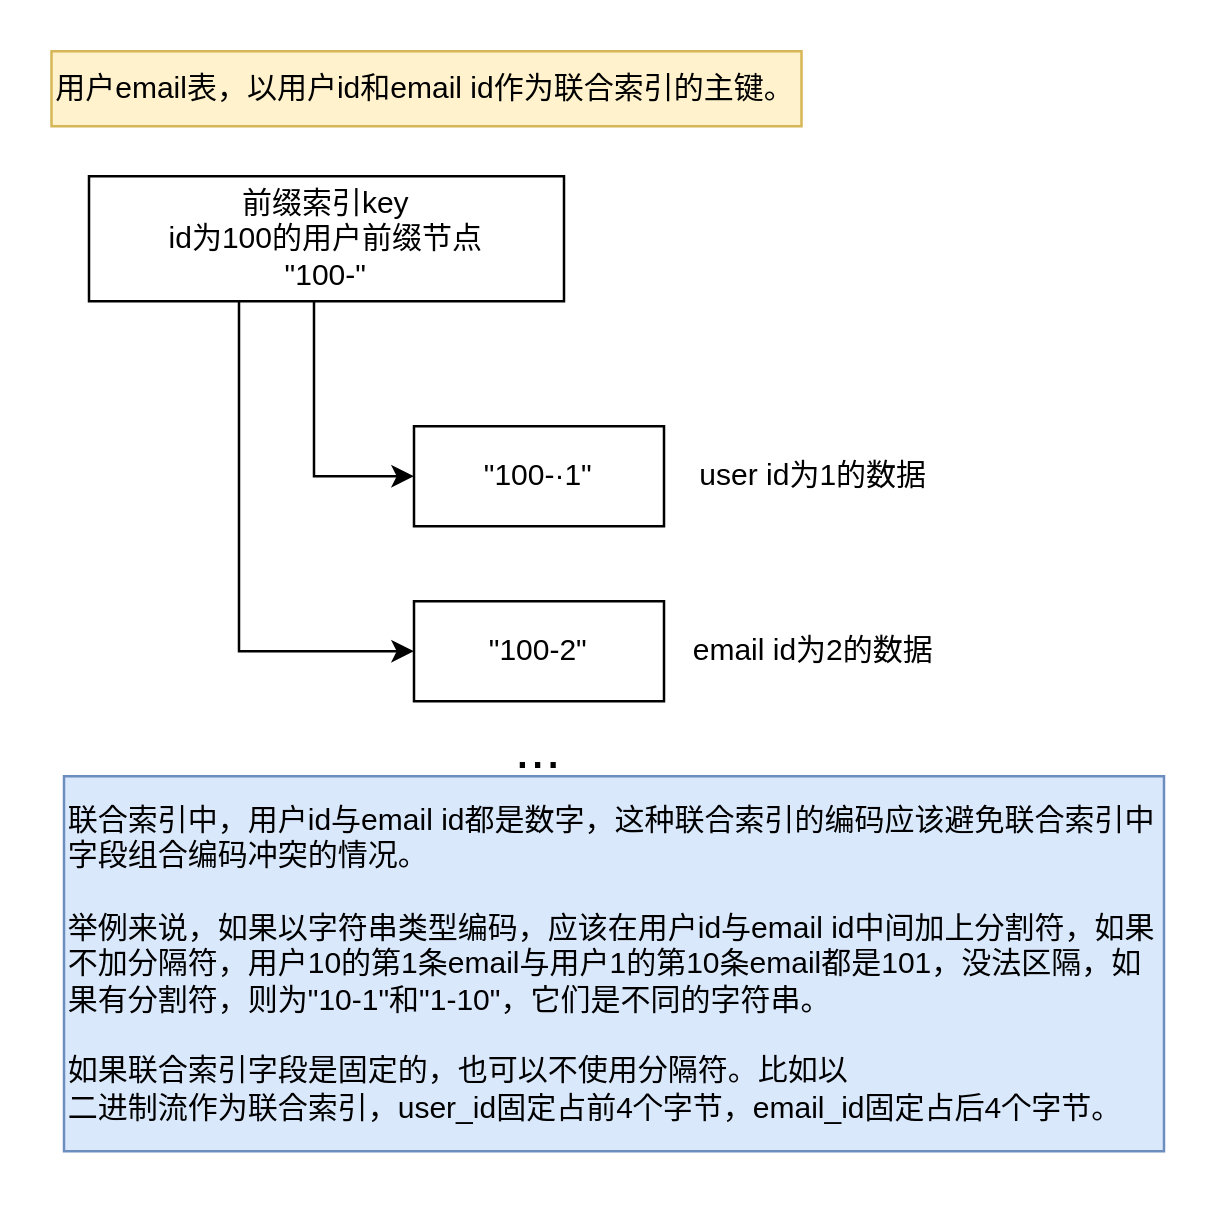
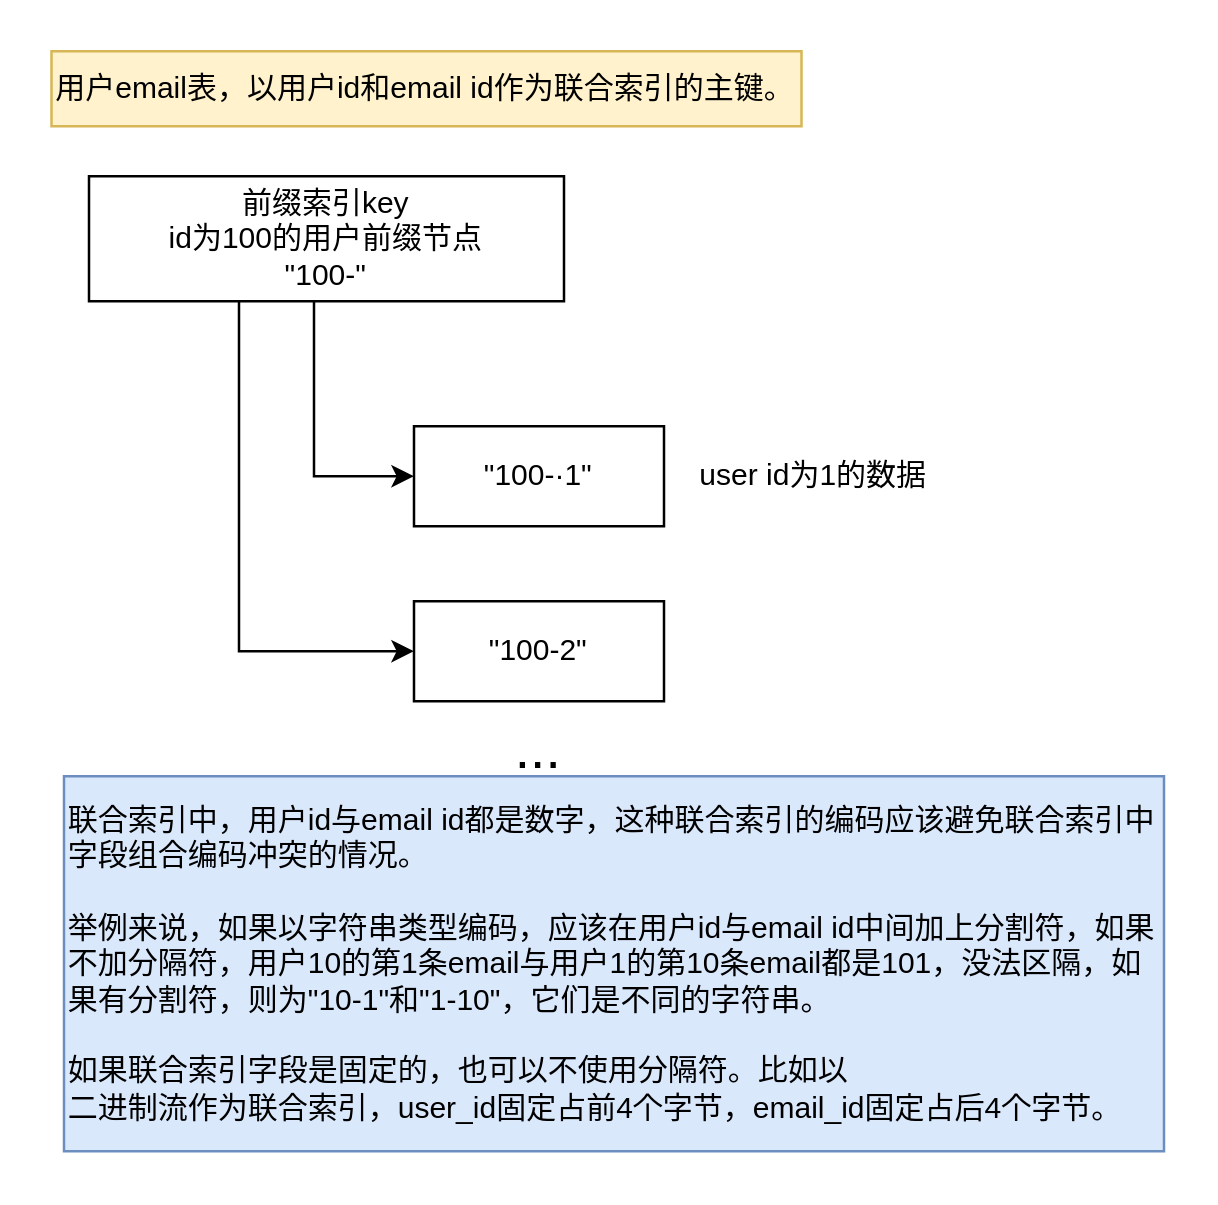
node "email id为2的数据": removed
